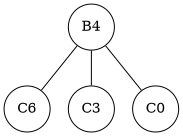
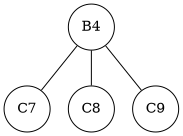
node "C6": label "C6" -> "C7"
node "C3": label "C3" -> "C8"
node "C0": label "C0" -> "C9"
